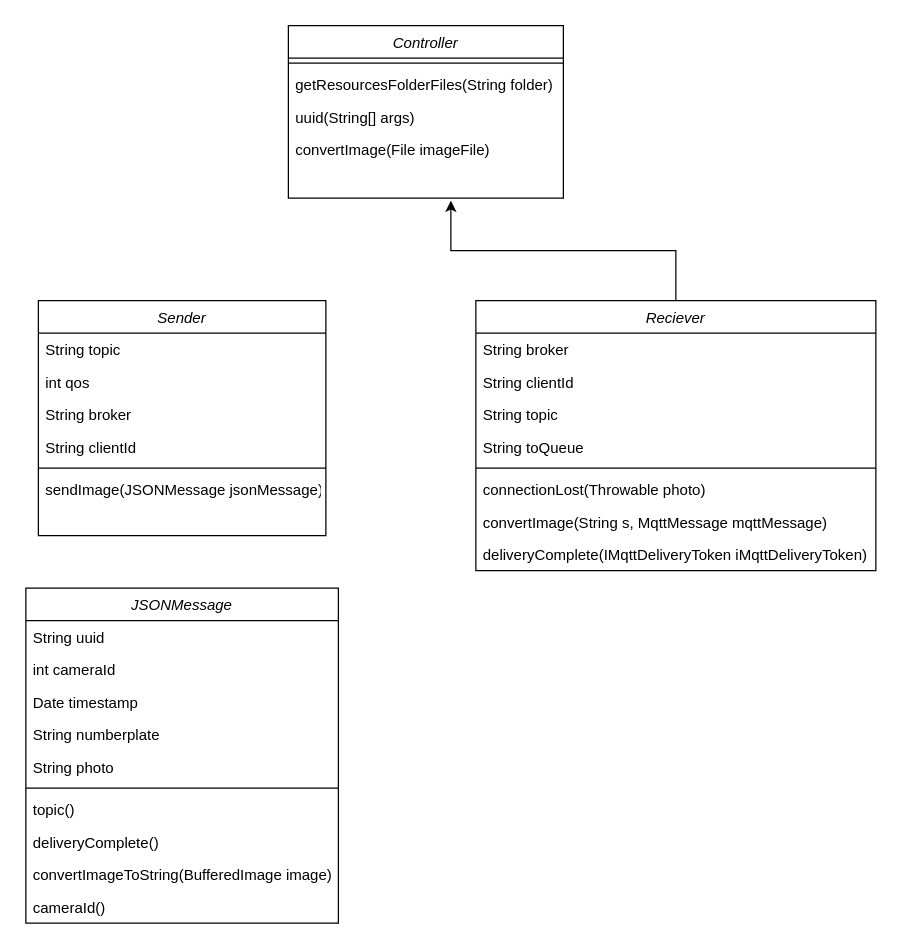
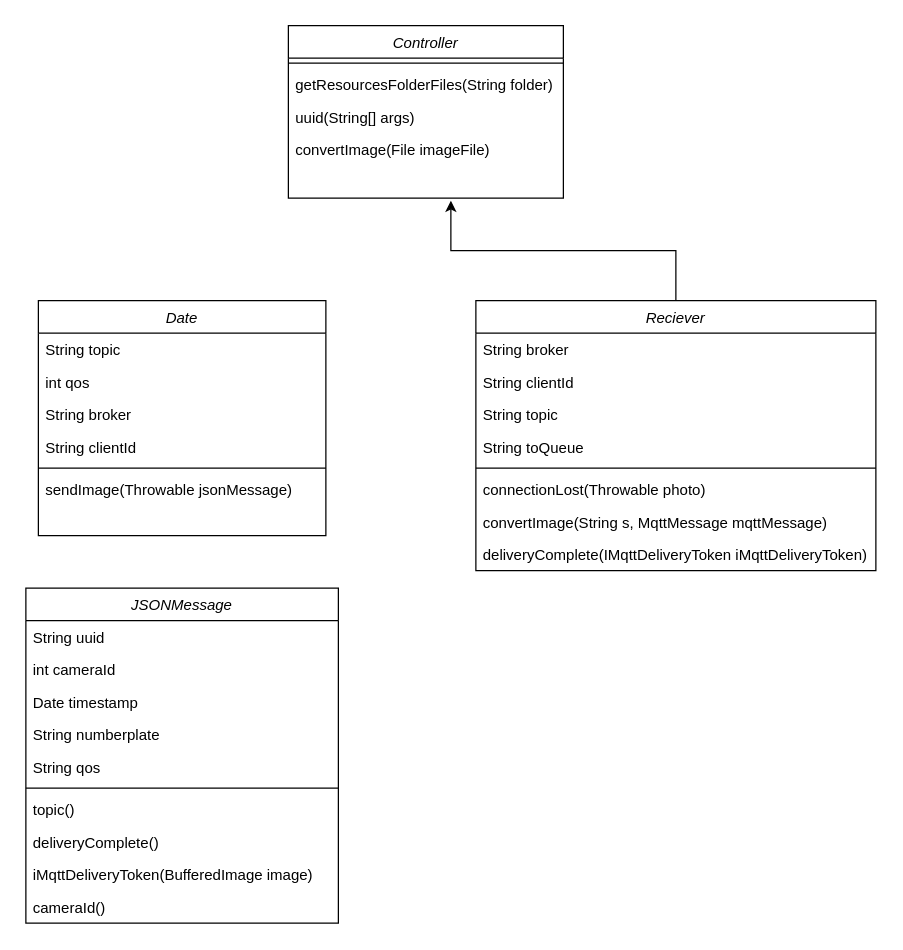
node "Sender": label "Sender" -> "Date"
node "sendImage(JSONMessage jsonMessage)": label "sendImage(JSONMessage jsonMessage)" -> "sendImage(Throwable jsonMessage)"
node "String photo": label "String photo" -> "String qos"
node "convertImageToString(BufferedImage image)": label "convertImageToString(BufferedImage image)" -> "iMqttDeliveryToken(BufferedImage image)"
